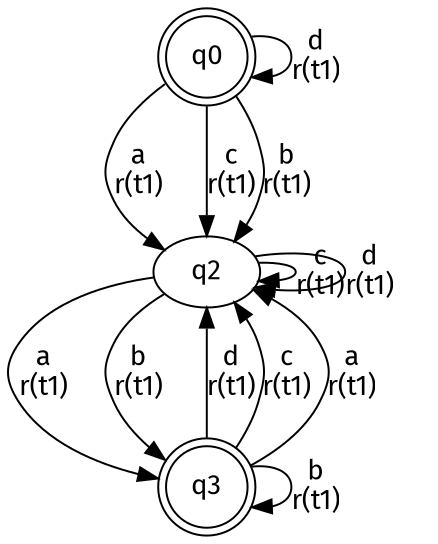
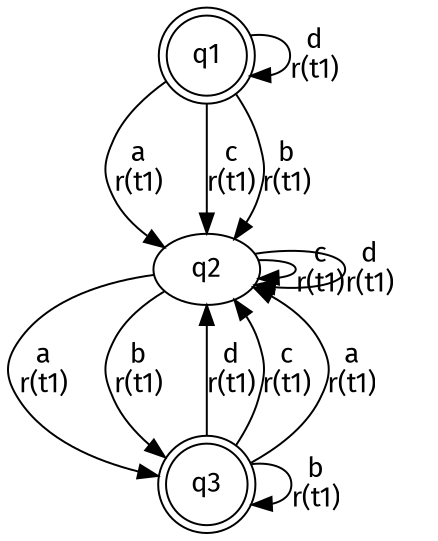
node "q0": label "q0" -> "q1"
